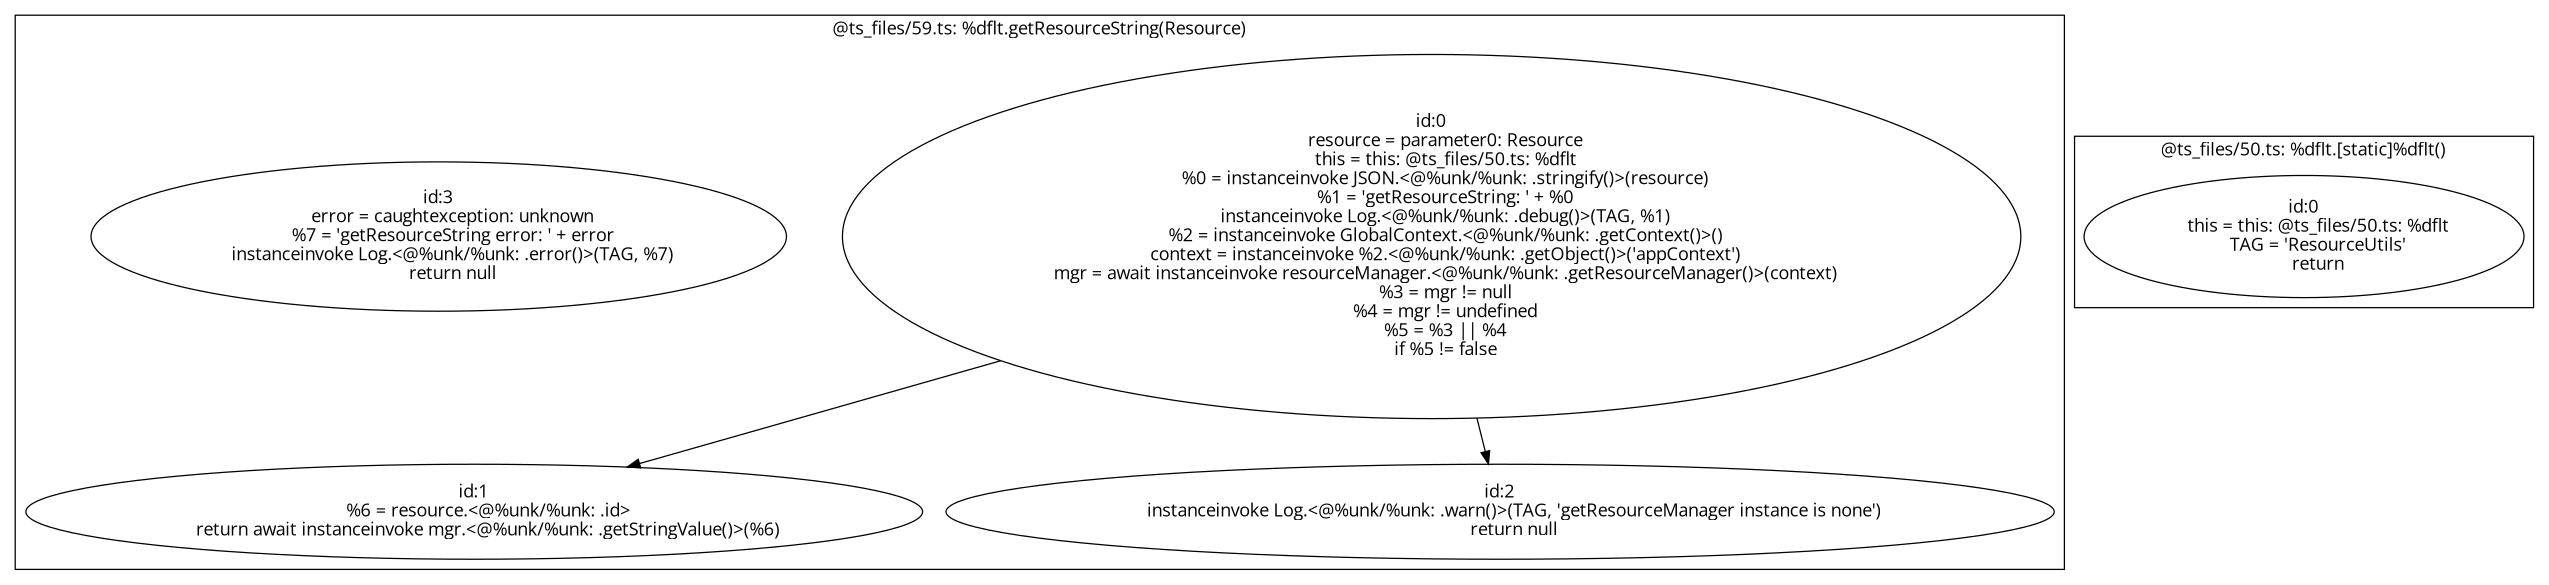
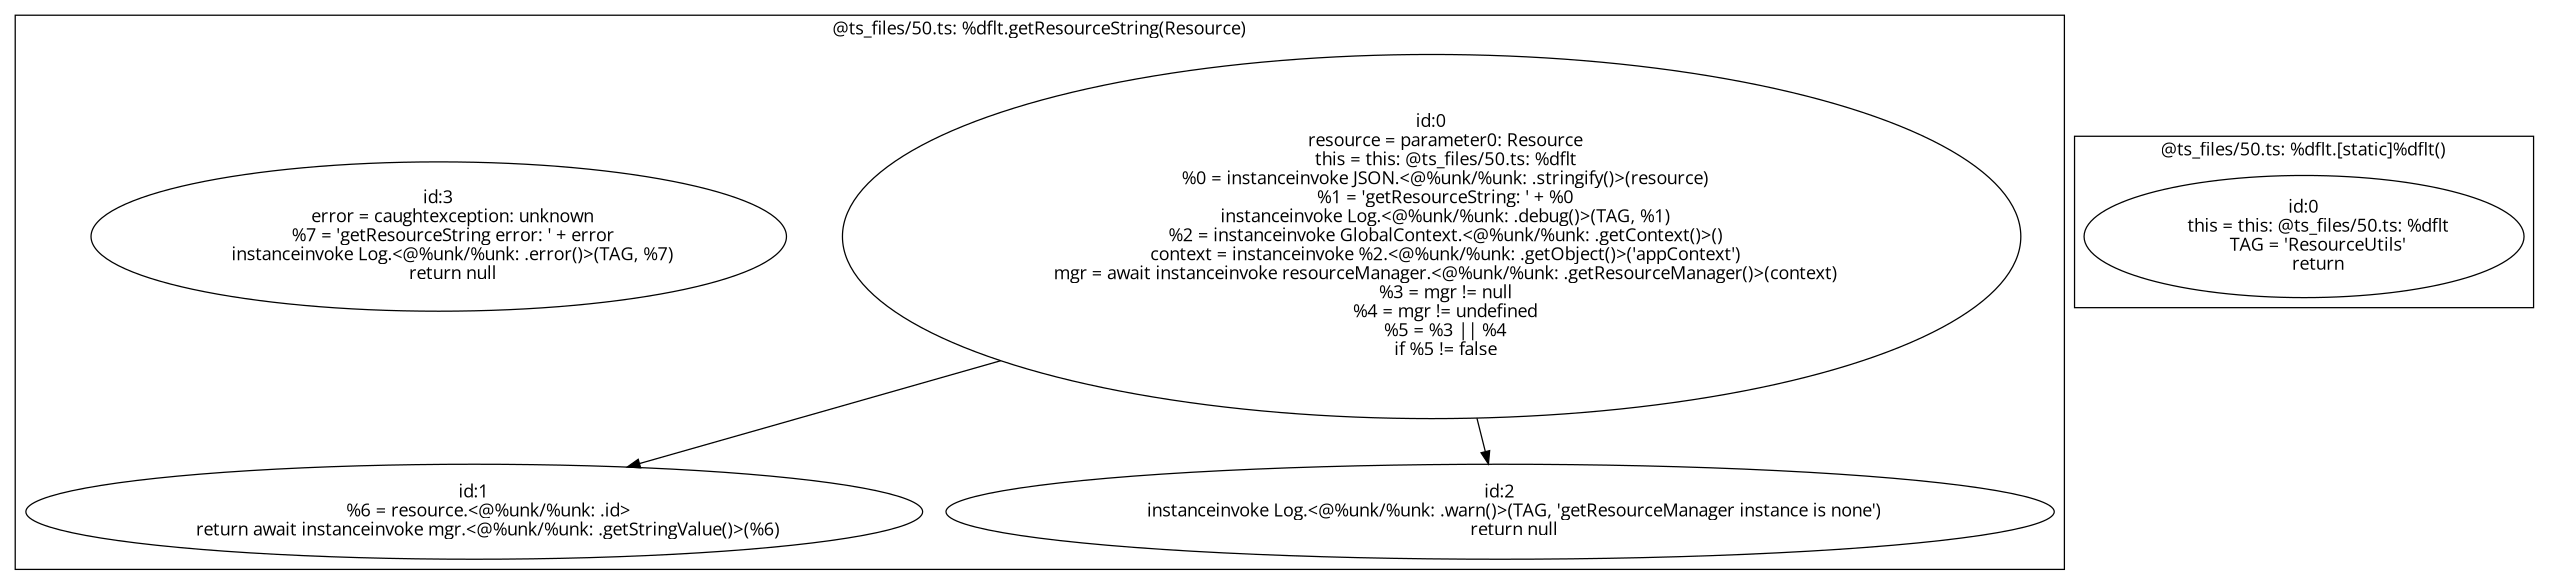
cluster "@ts_files/59.ts: %dflt.getResourceString(Resource)": label "@ts_files/59.ts: %dflt.getResourceString(Resource)" -> "@ts_files/50.ts: %dflt.getResourceString(Resource)"
